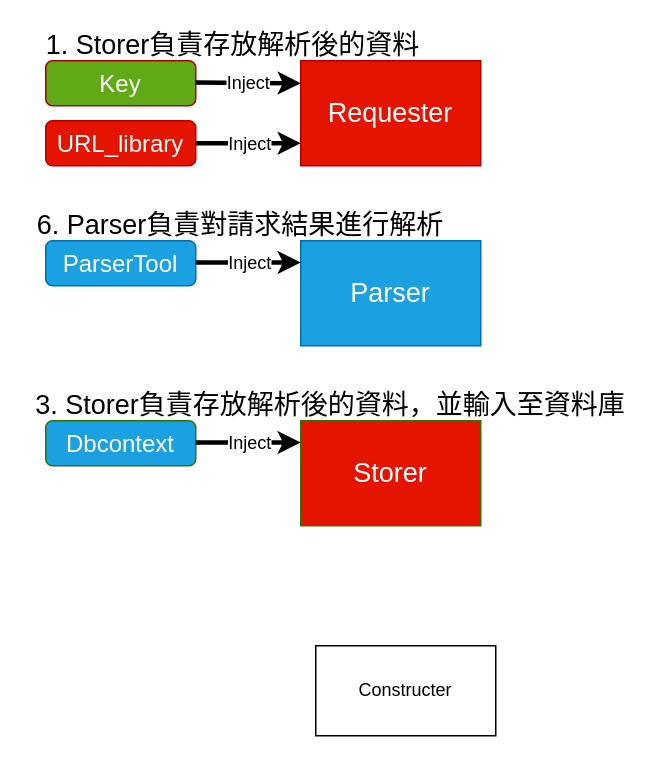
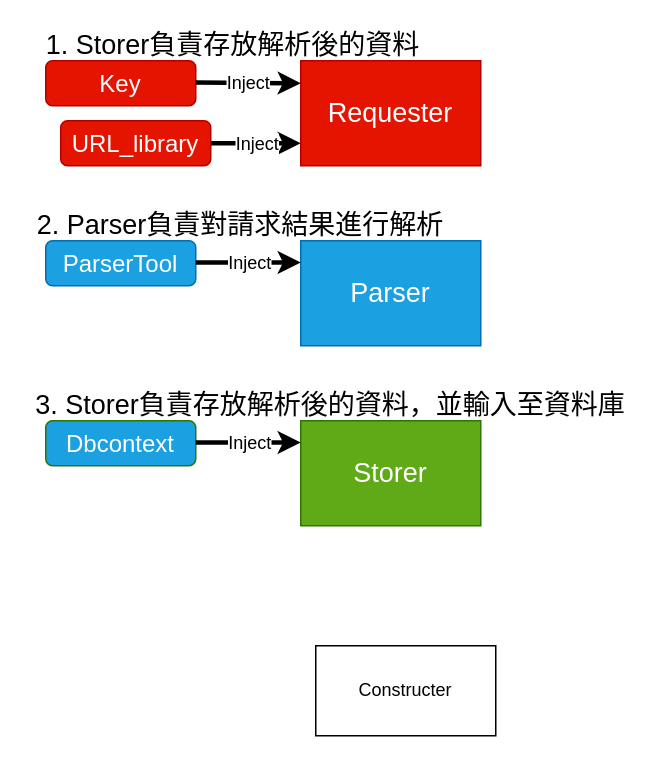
node "Key": fillcolor #60a917 -> #e51400
node "URL_library": moved (121, 143) -> (136, 143)
node "6. Parser負責對請求結果進行解析": label "6. Parser負責對請求結果進行解析" -> "2. Parser負責對請求結果進行解析"
node "Storer": fillcolor #e51400 -> #60a917
